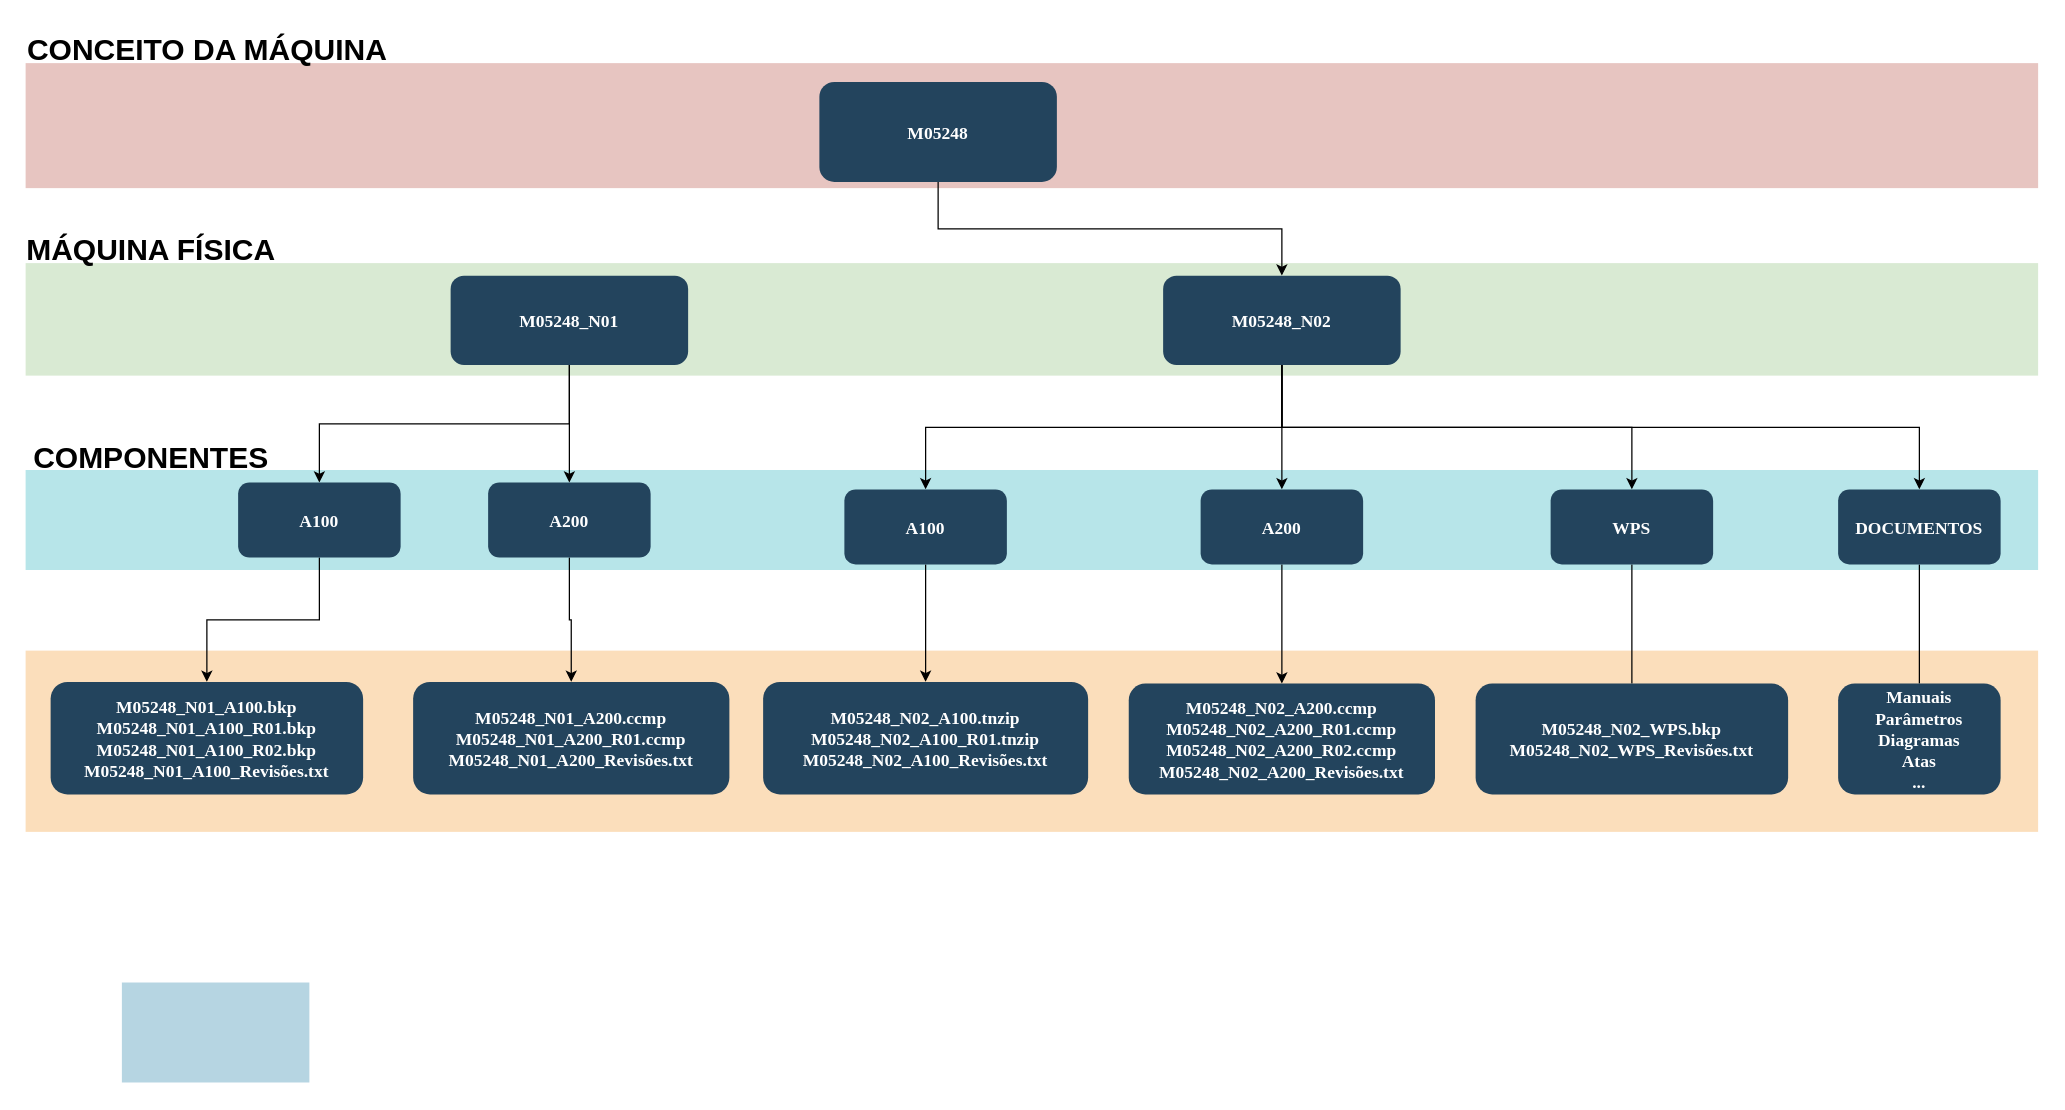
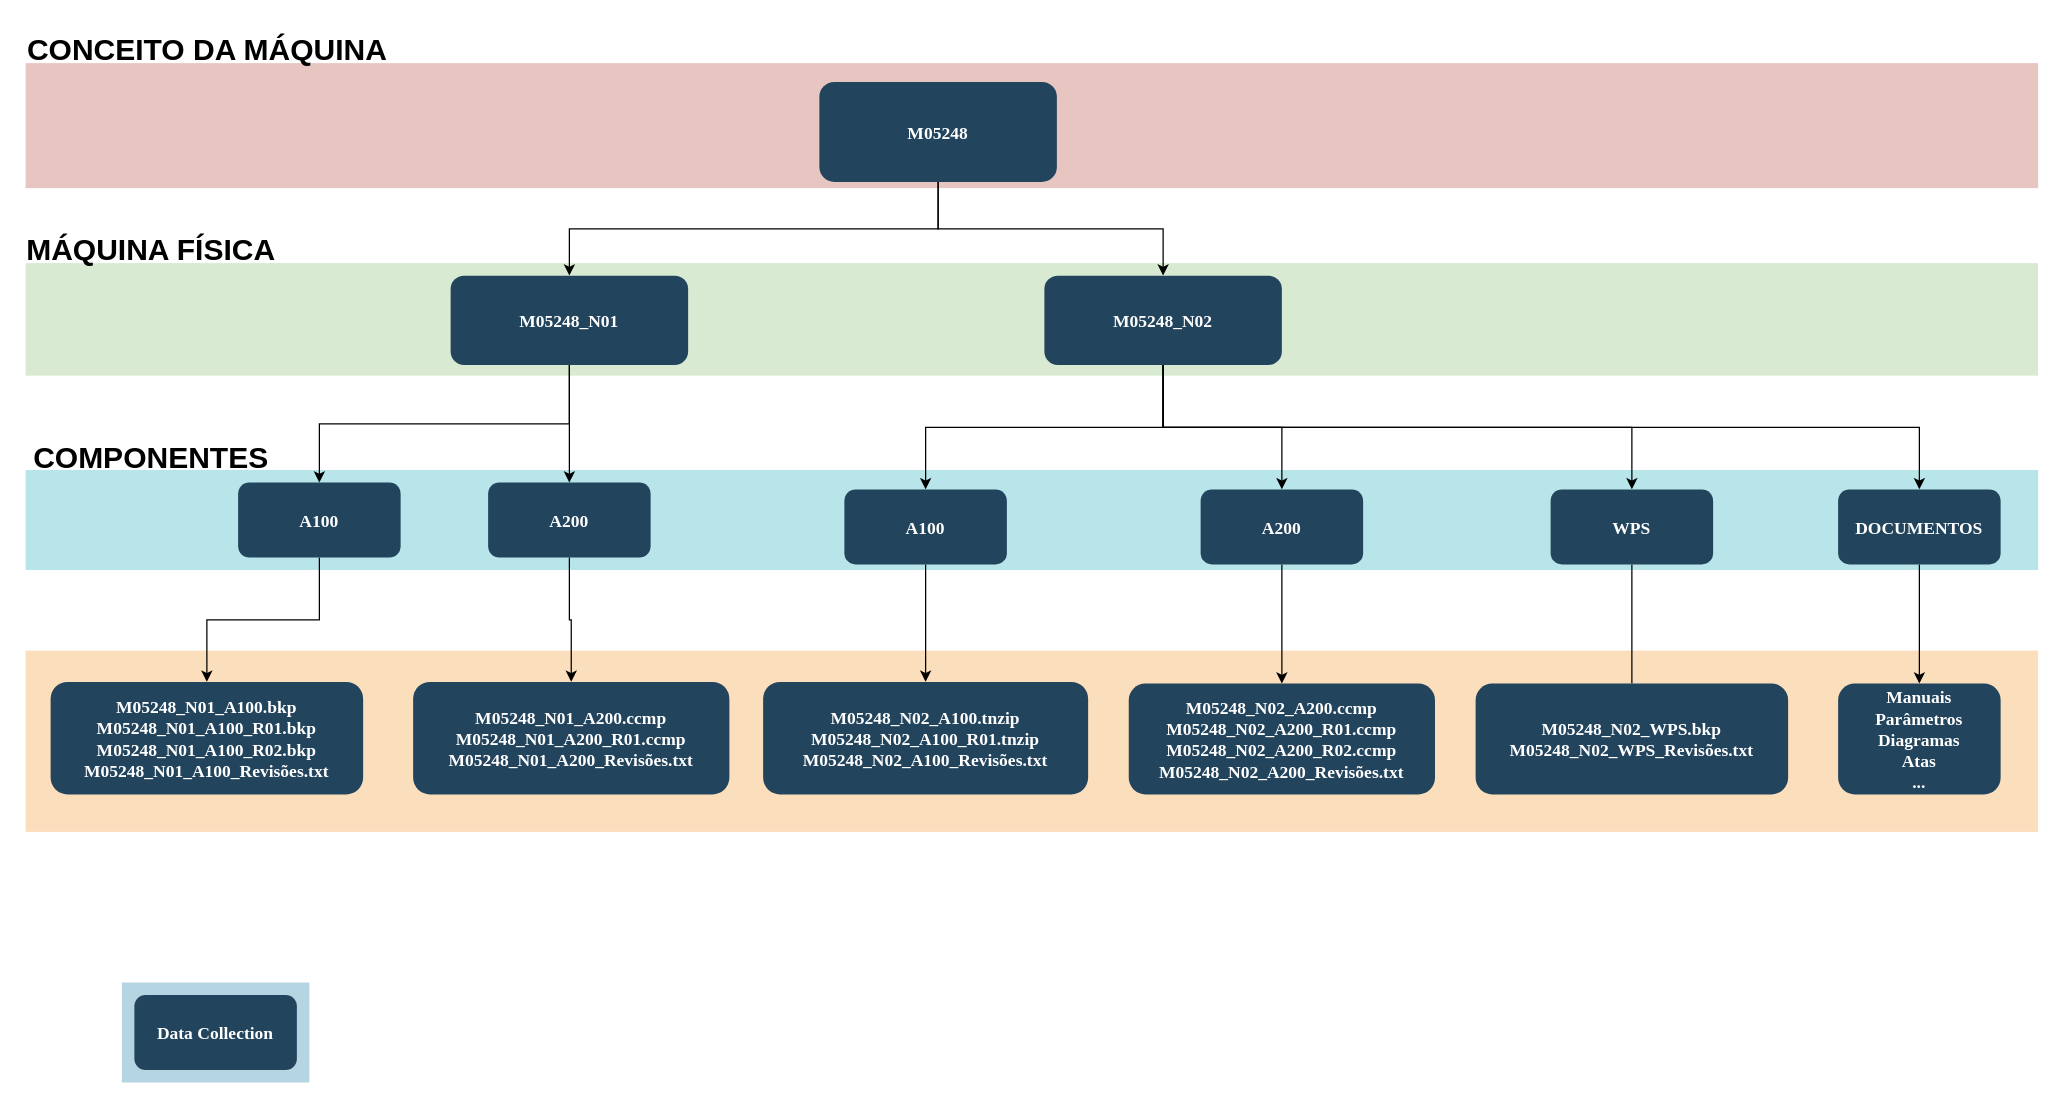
edge "M05248" -> "M05248_N01": added
node "M05248_N02": moved (1282, 320) -> (1163, 320)
edge "DOCUMENTOS" -- "Manuais Parâmetros Diagramas Atas ...": arrowhead none -> classic
node "Data Collection": added
